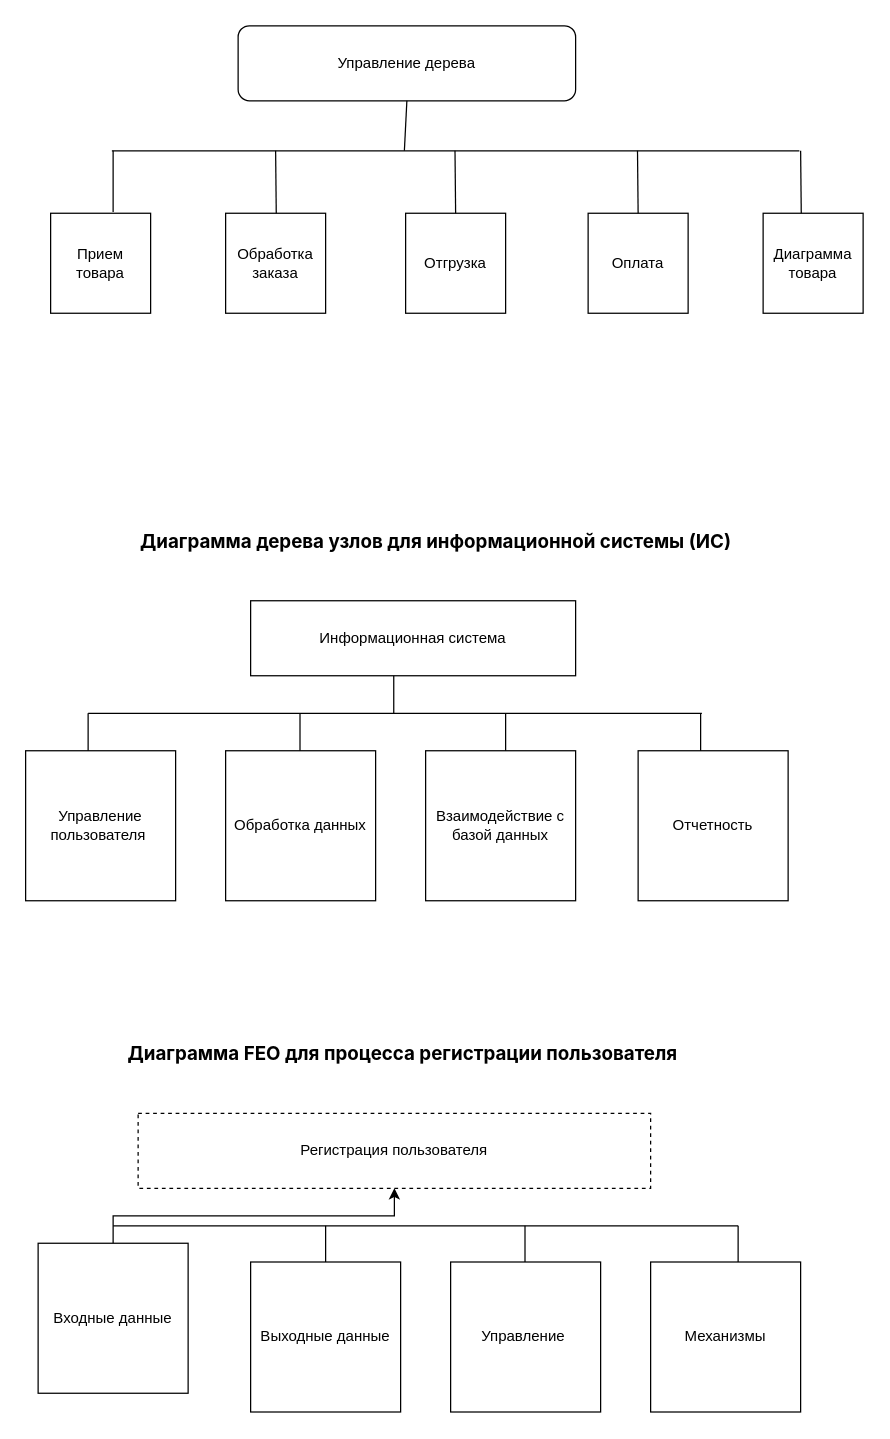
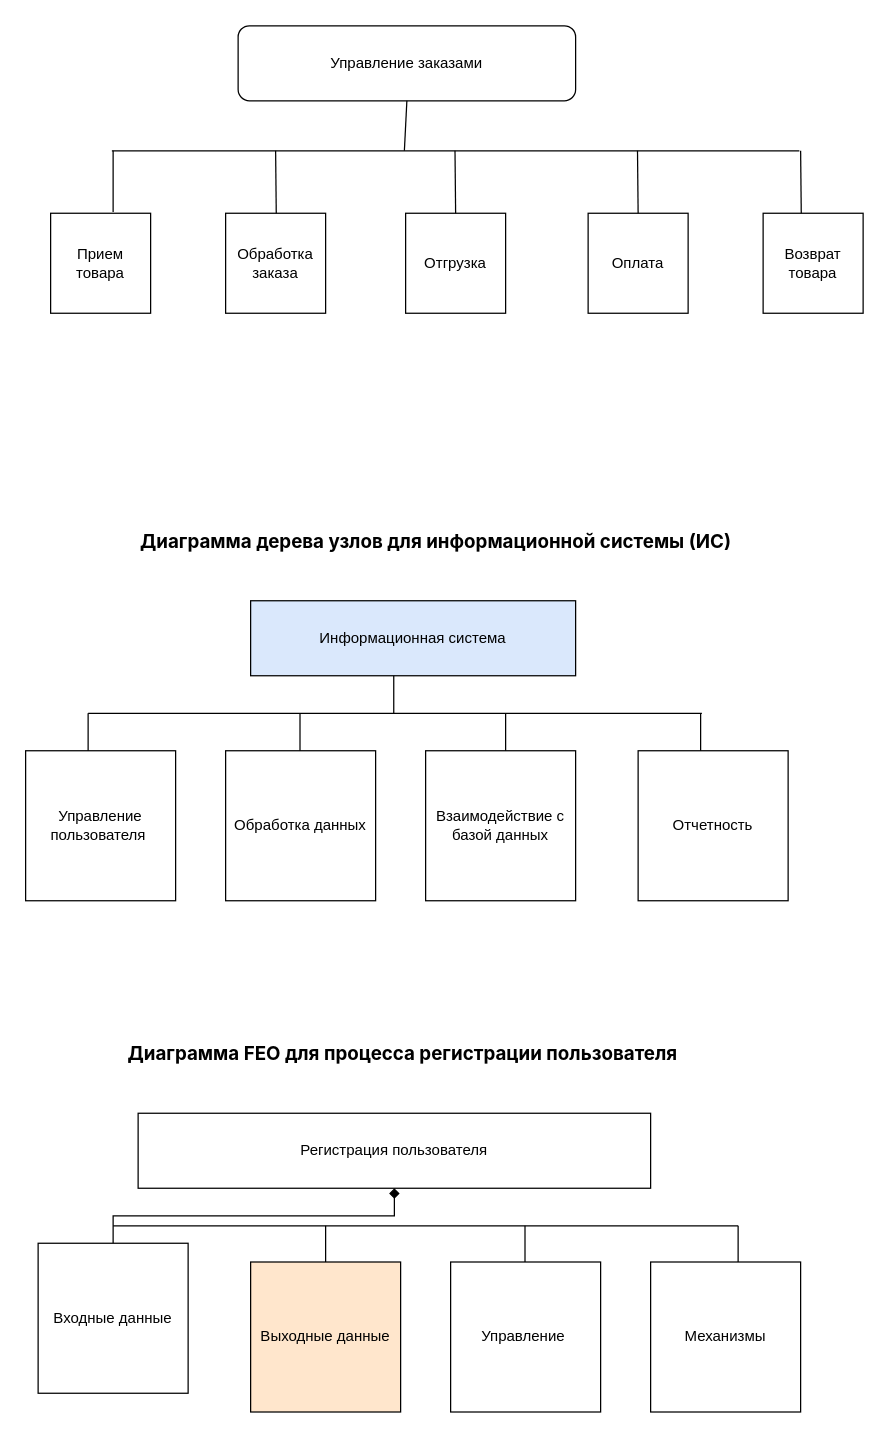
node "Управление дерева": label "Управление дерева" -> "Управление заказами"
node "Диаграмма товара": label "Диаграмма товара" -> "Возврат товара"
node "Информационная система": fillcolor #ffffff -> #dae8fc
node "Регистрация пользователя": style dashed -> solid
edge "Входные данные" -> "Регистрация пользователя": arrowhead classic -> diamond
node "Выходные данные": fillcolor #ffffff -> #ffe6cc
